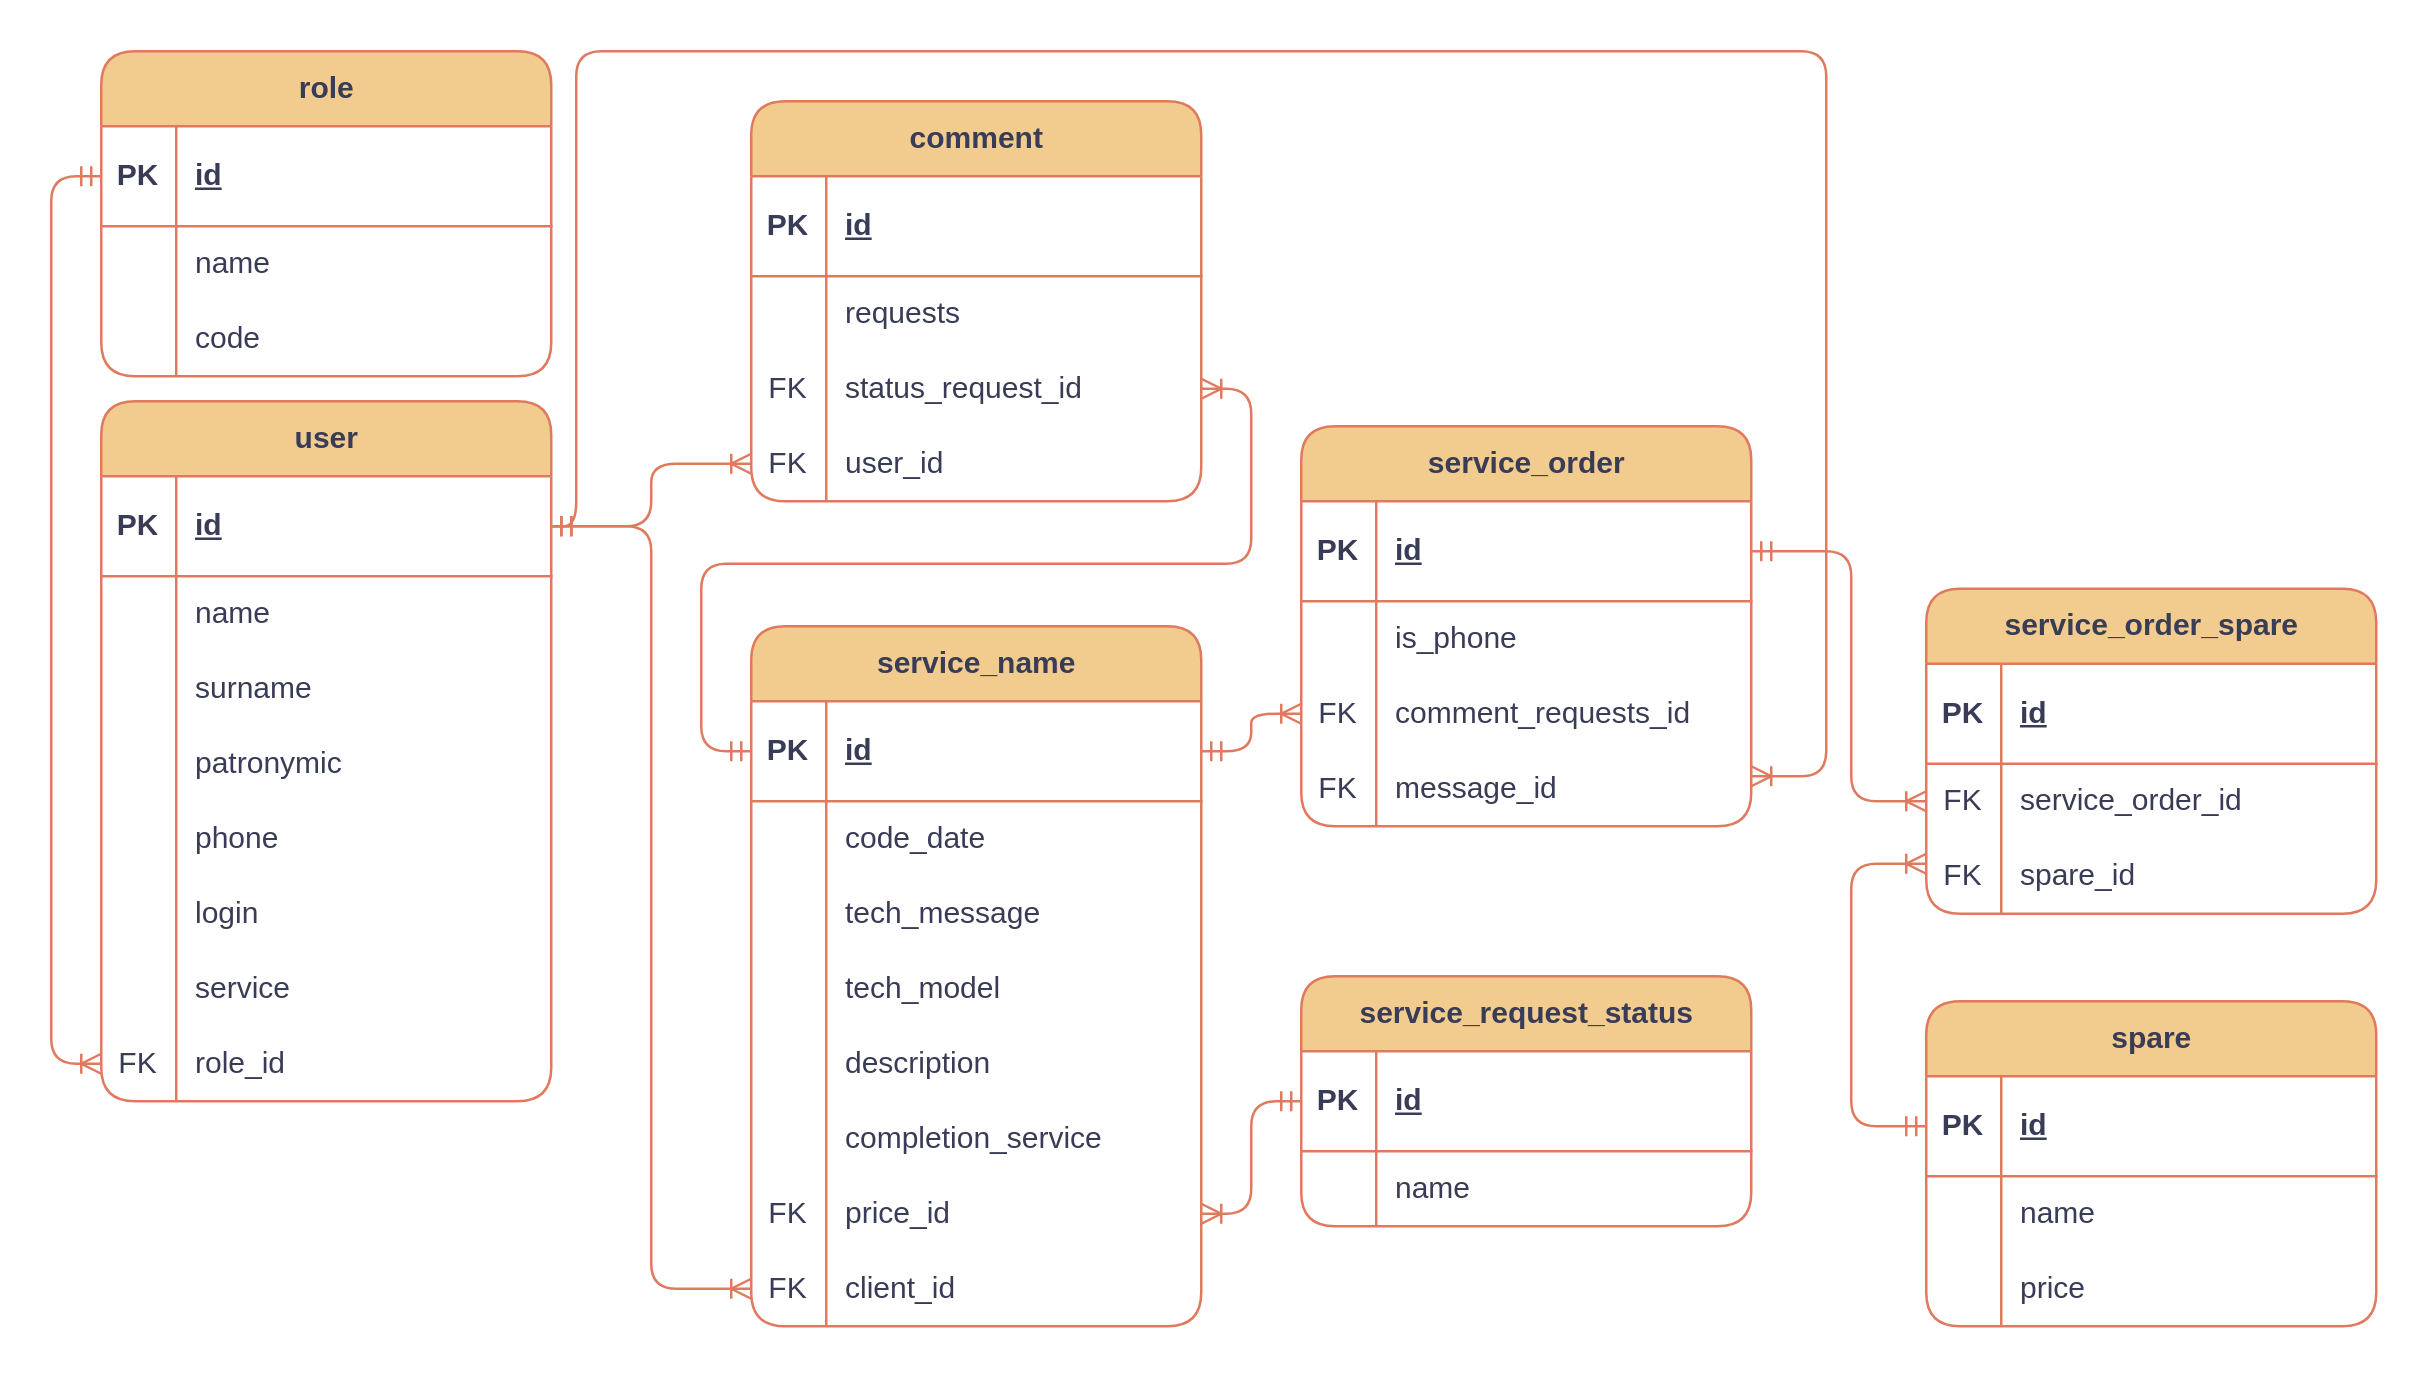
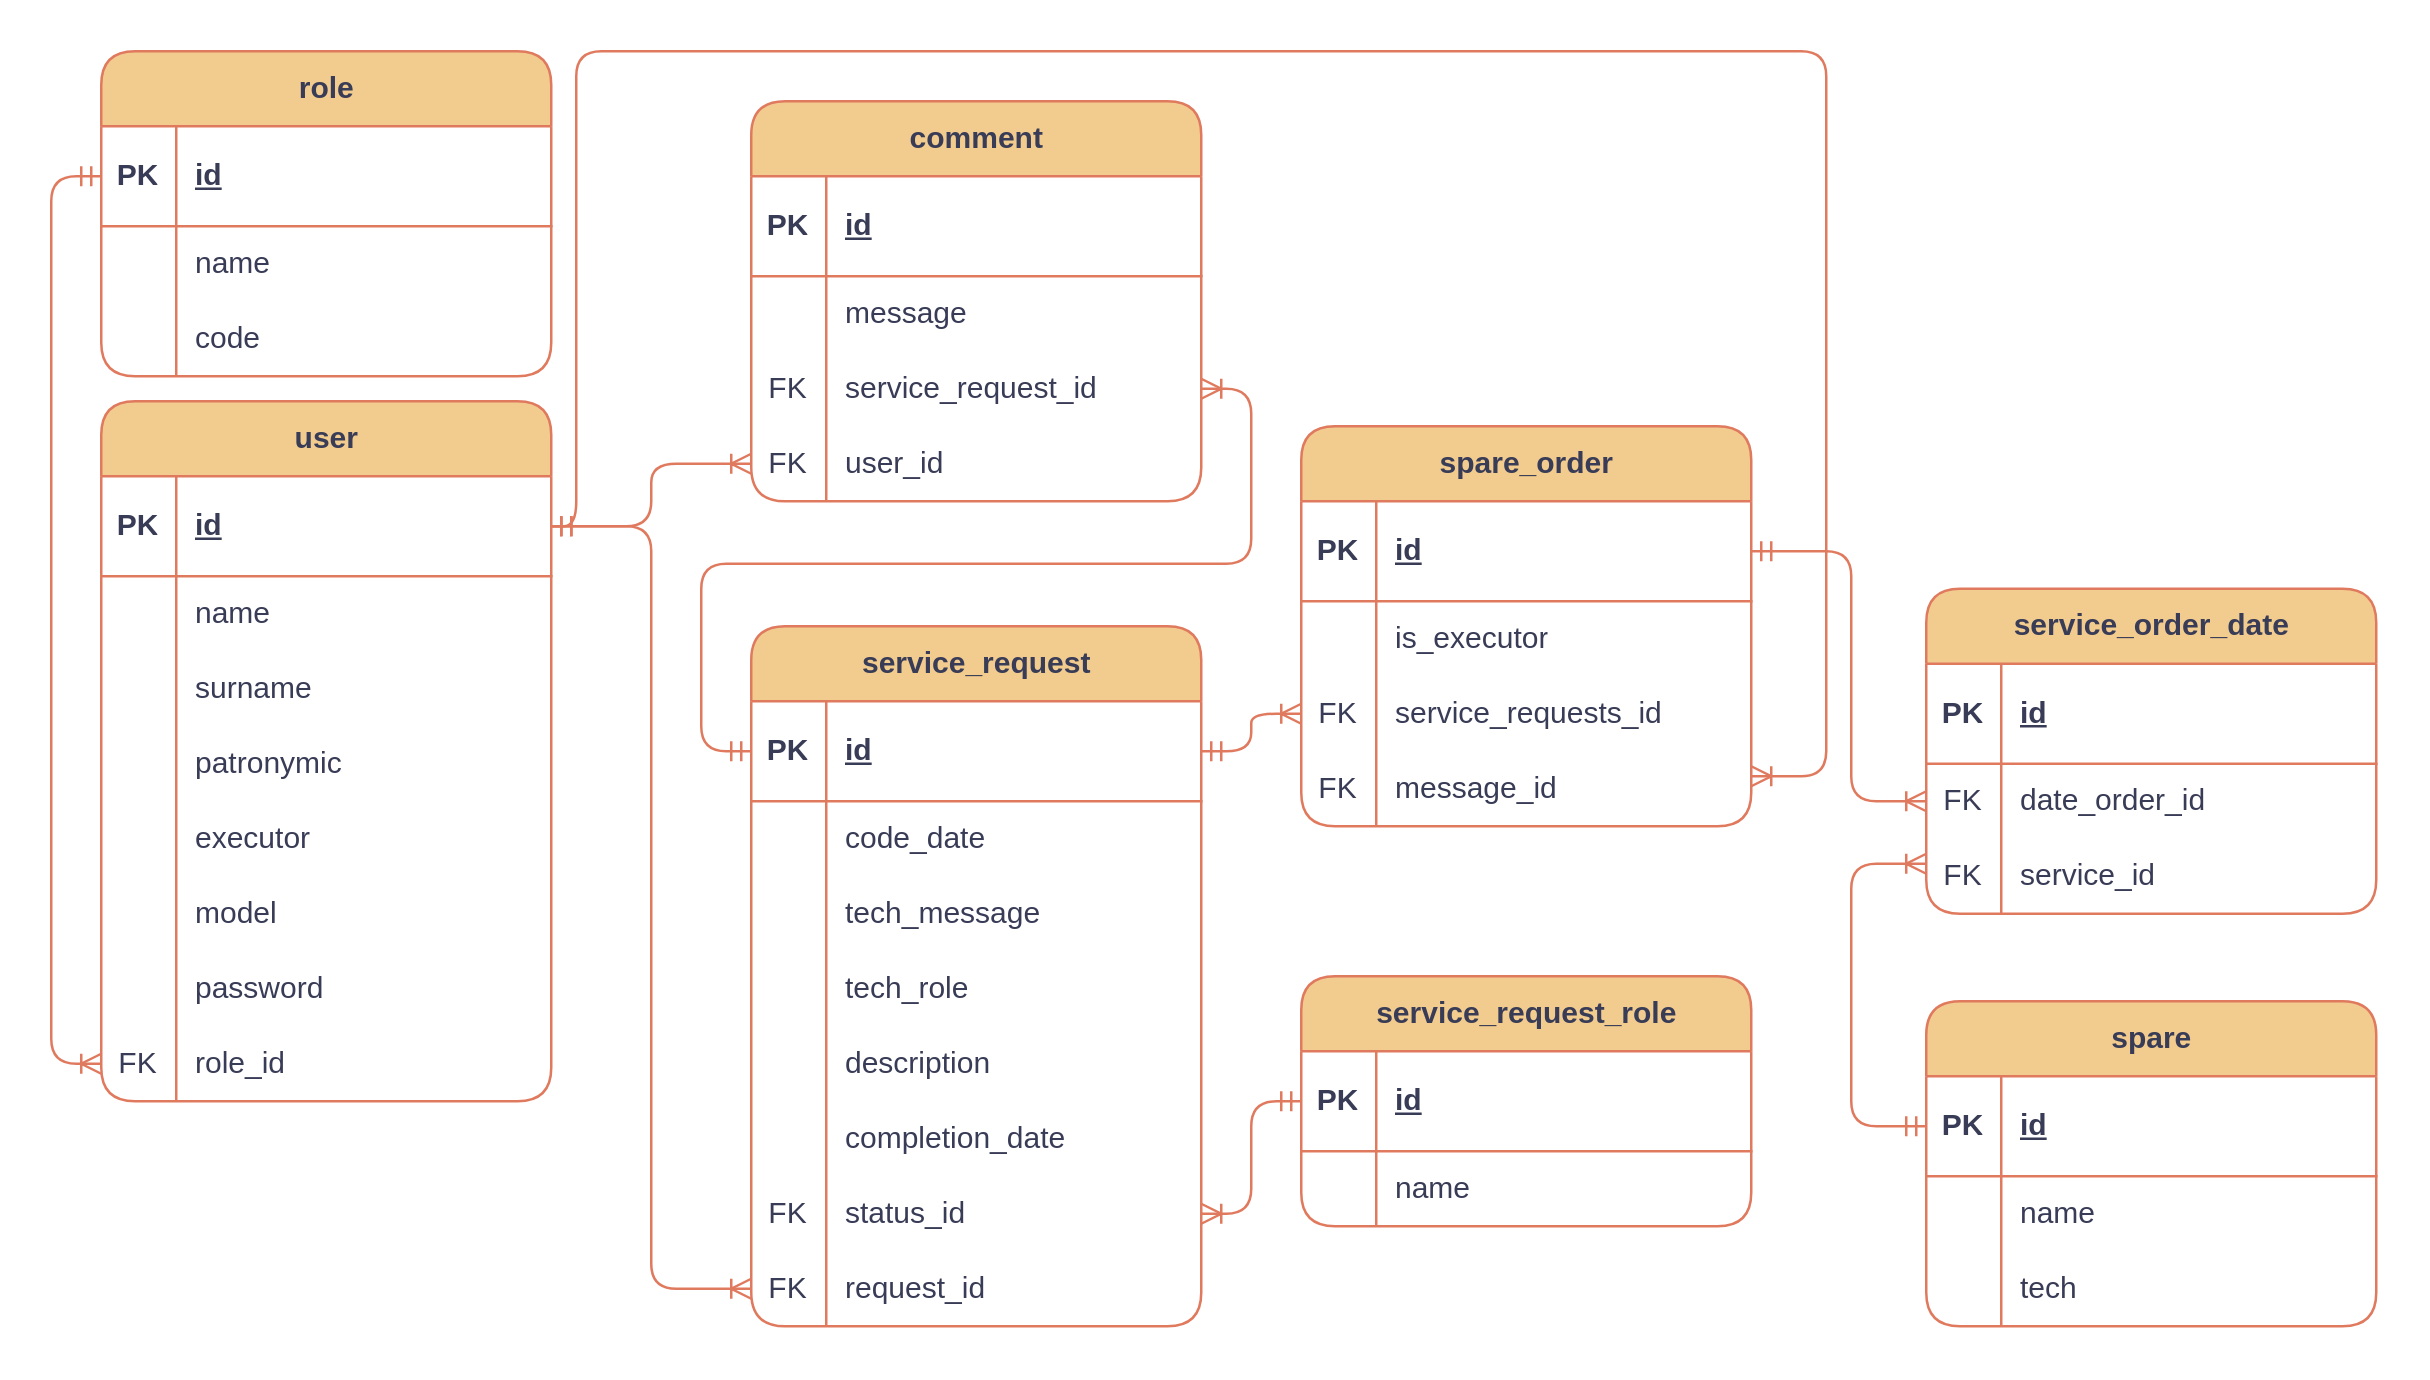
node "requests": label "requests" -> "message"
node "status_request_id": label "status_request_id" -> "service_request_id"
node "service_order": label "service_order" -> "spare_order"
node "service_order_spare": label "service_order_spare" -> "service_order_date"
node "is_phone": label "is_phone" -> "is_executor"
node "service_name": label "service_name" -> "service_request"
node "comment_requests_id": label "comment_requests_id" -> "service_requests_id"
node "service_order_id": label "service_order_id" -> "date_order_id"
node "phone": label "phone" -> "executor"
node "spare_id": label "spare_id" -> "service_id"
node "login": label "login" -> "model"
node "service": label "service" -> "password"
node "tech_model": label "tech_model" -> "tech_role"
node "service_request_status": label "service_request_status" -> "service_request_role"
node "completion_service": label "completion_service" -> "completion_date"
node "price_id": label "price_id" -> "status_id"
node "client_id": label "client_id" -> "request_id"
node "price": label "price" -> "tech"
